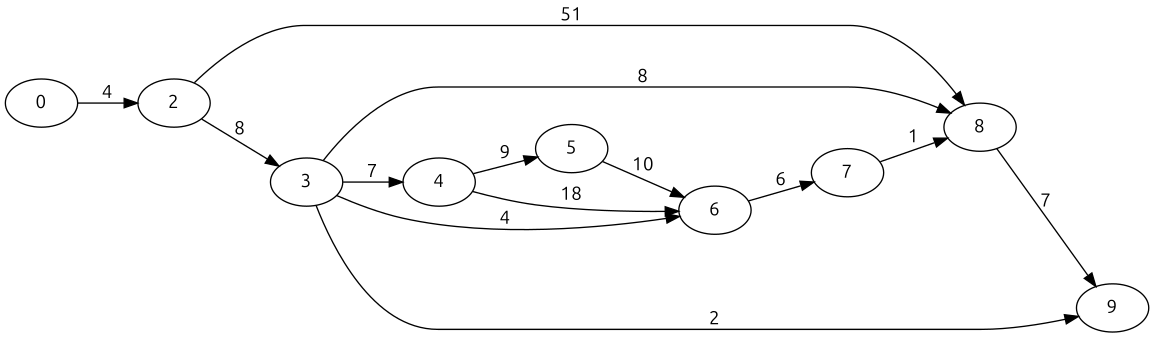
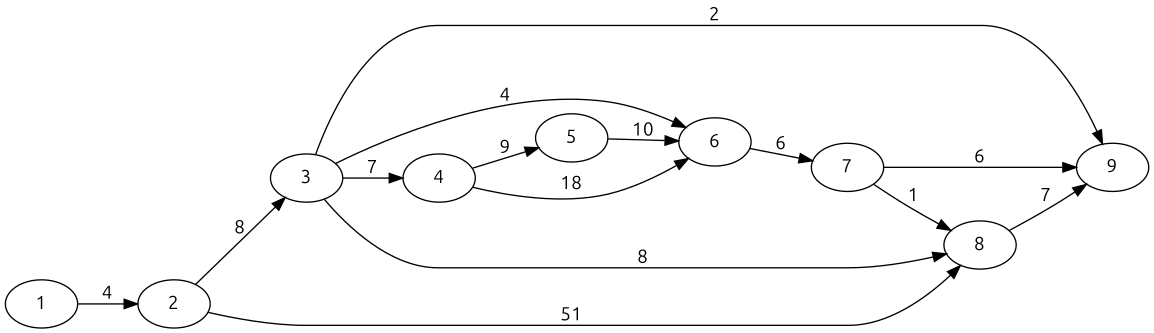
node "0": label "0" -> "1"
edge "7" -> "9": added, label "6"
